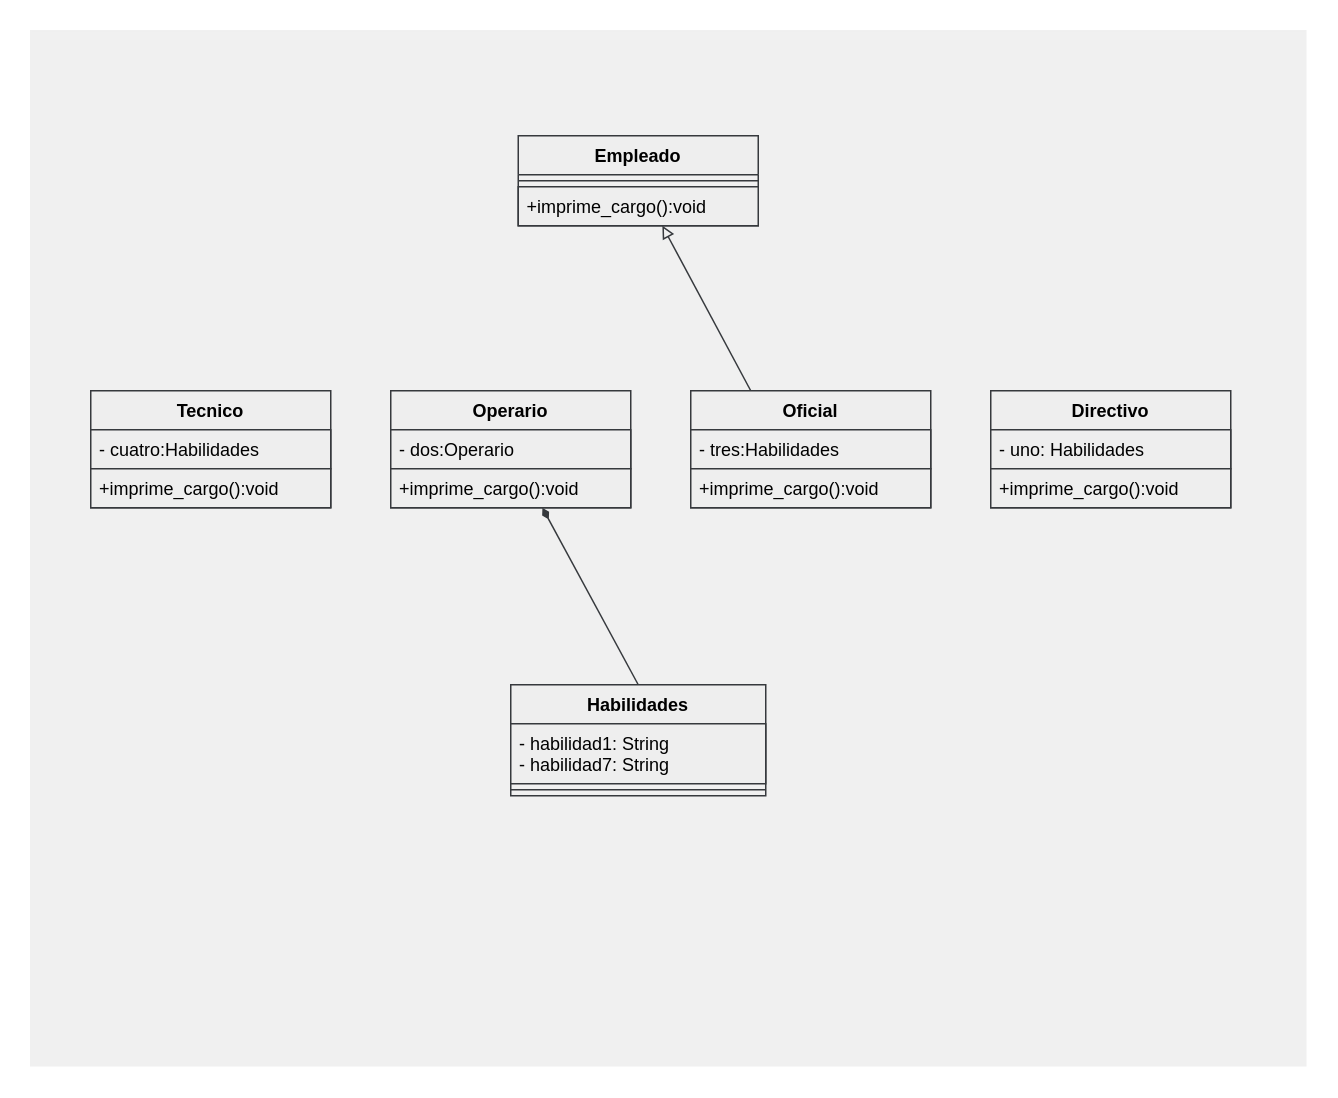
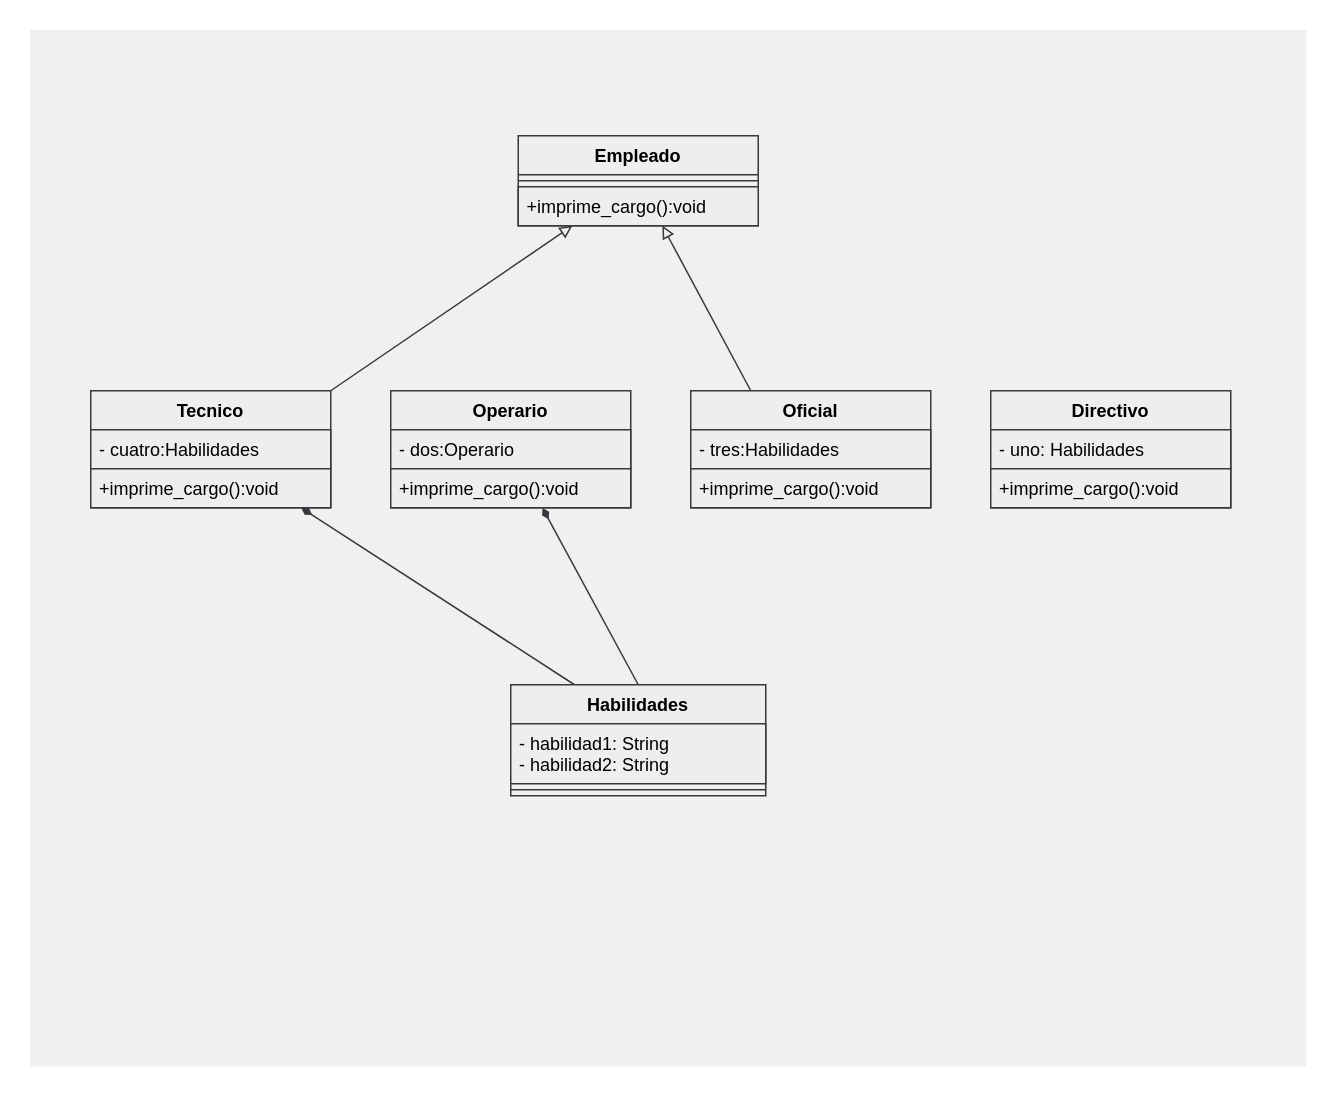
edge "Tecnico" -> "Empleado": added
edge "Habilidades" -> "Tecnico": added
node "- habilidad1: String - habilidad7: String": label "- habilidad1: String - habilidad7: String" -> "- habilidad1: String - habilidad2: String"
